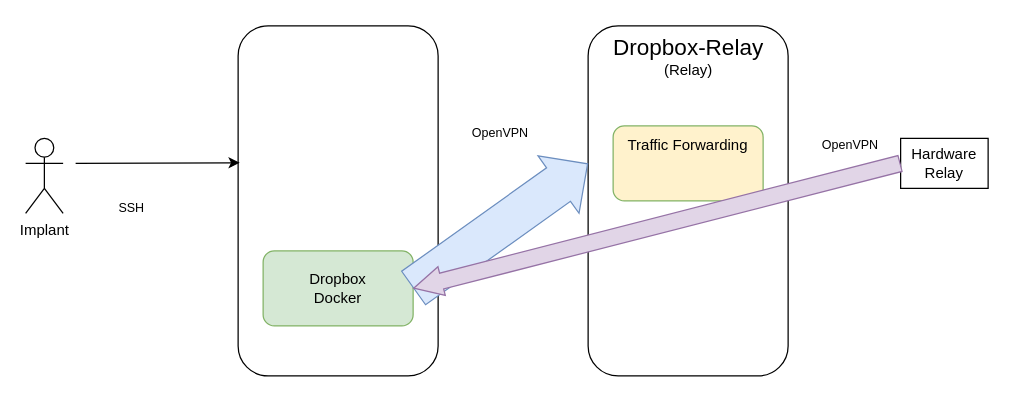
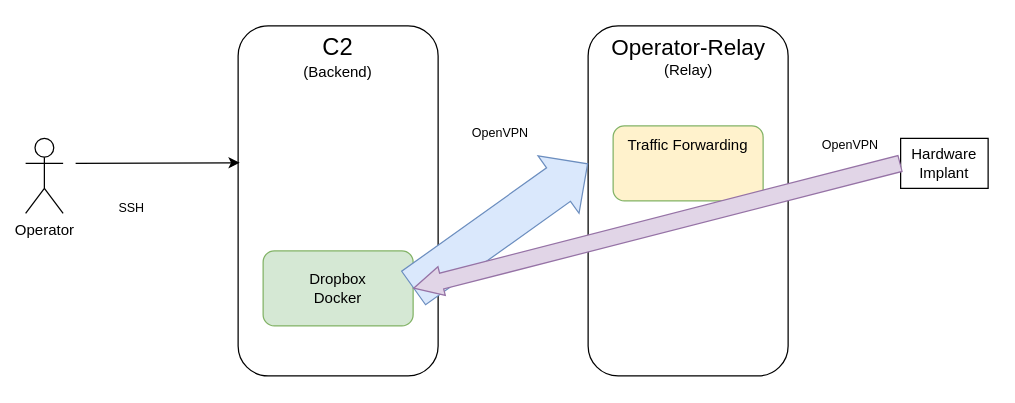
node "C2 (Backend)": added
node "Dropbox-Relay (Relay)": label "Dropbox-Relay (Relay)" -> "Operator-Relay (Relay)"
node "Hardware Relay": label "Hardware Relay" -> "Hardware Implant"
node "Implant": label "Implant" -> "Operator"
